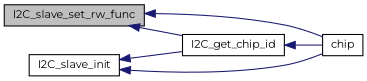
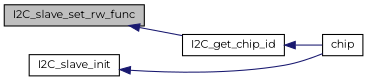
edge "chip" -> "I2C_slave_set_rw_func": removed
edge "I2C_get_chip_id" -> "I2C_slave_init": removed
